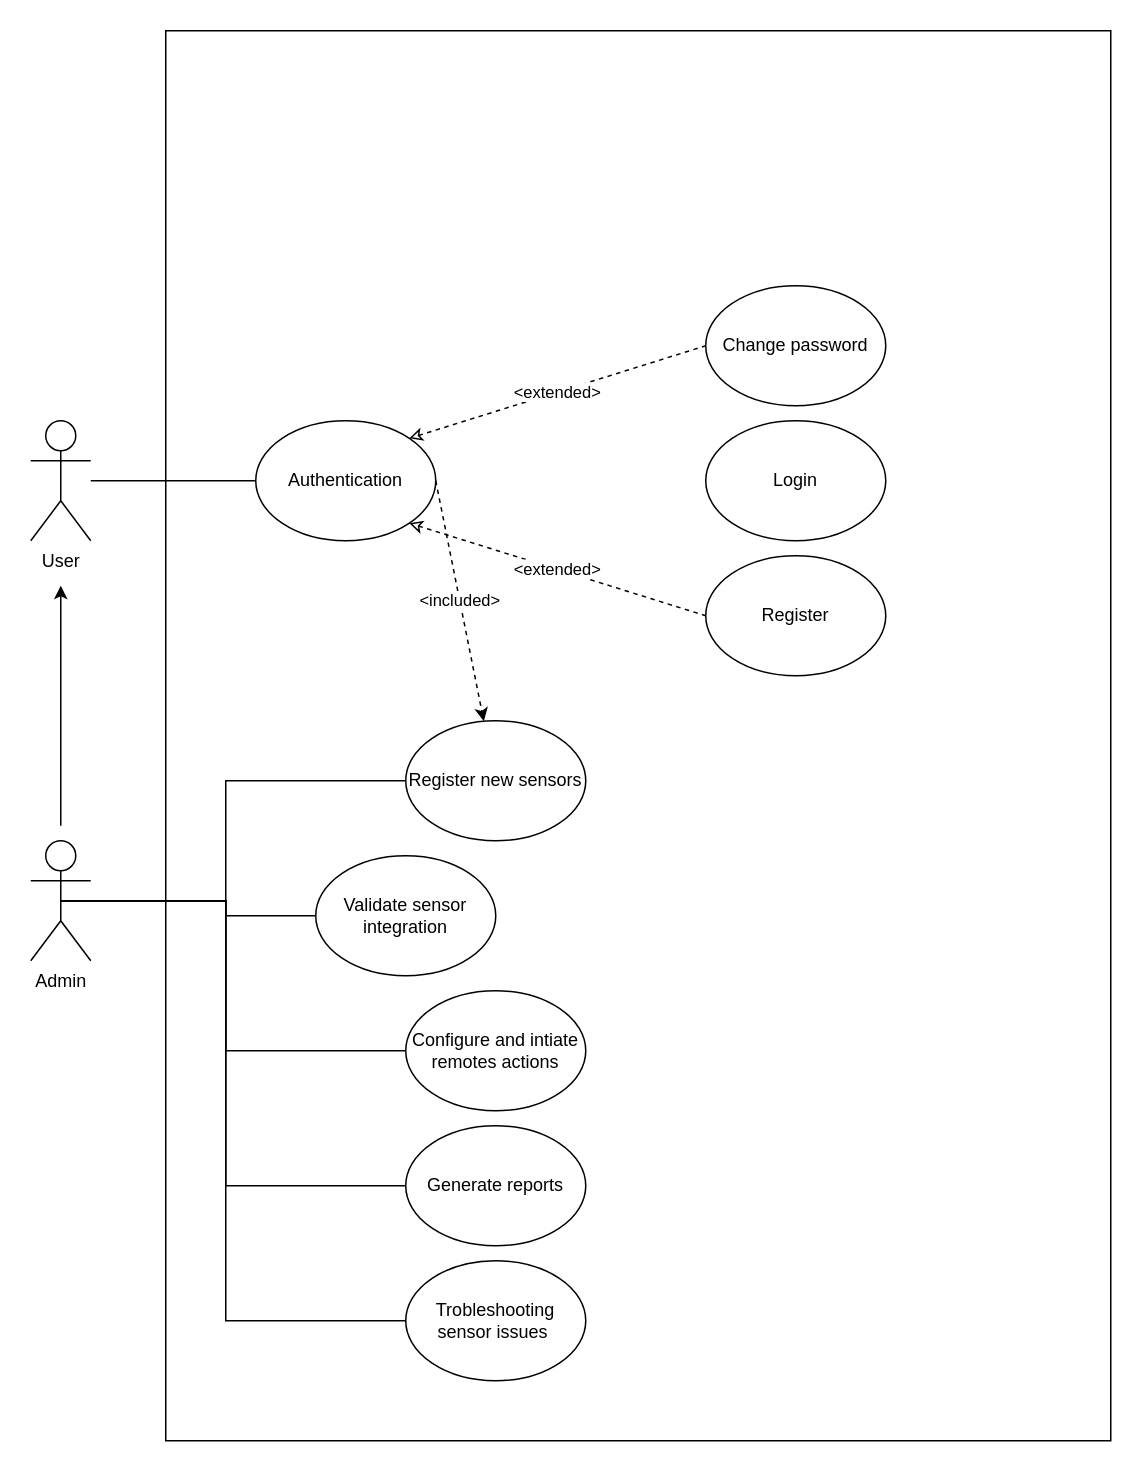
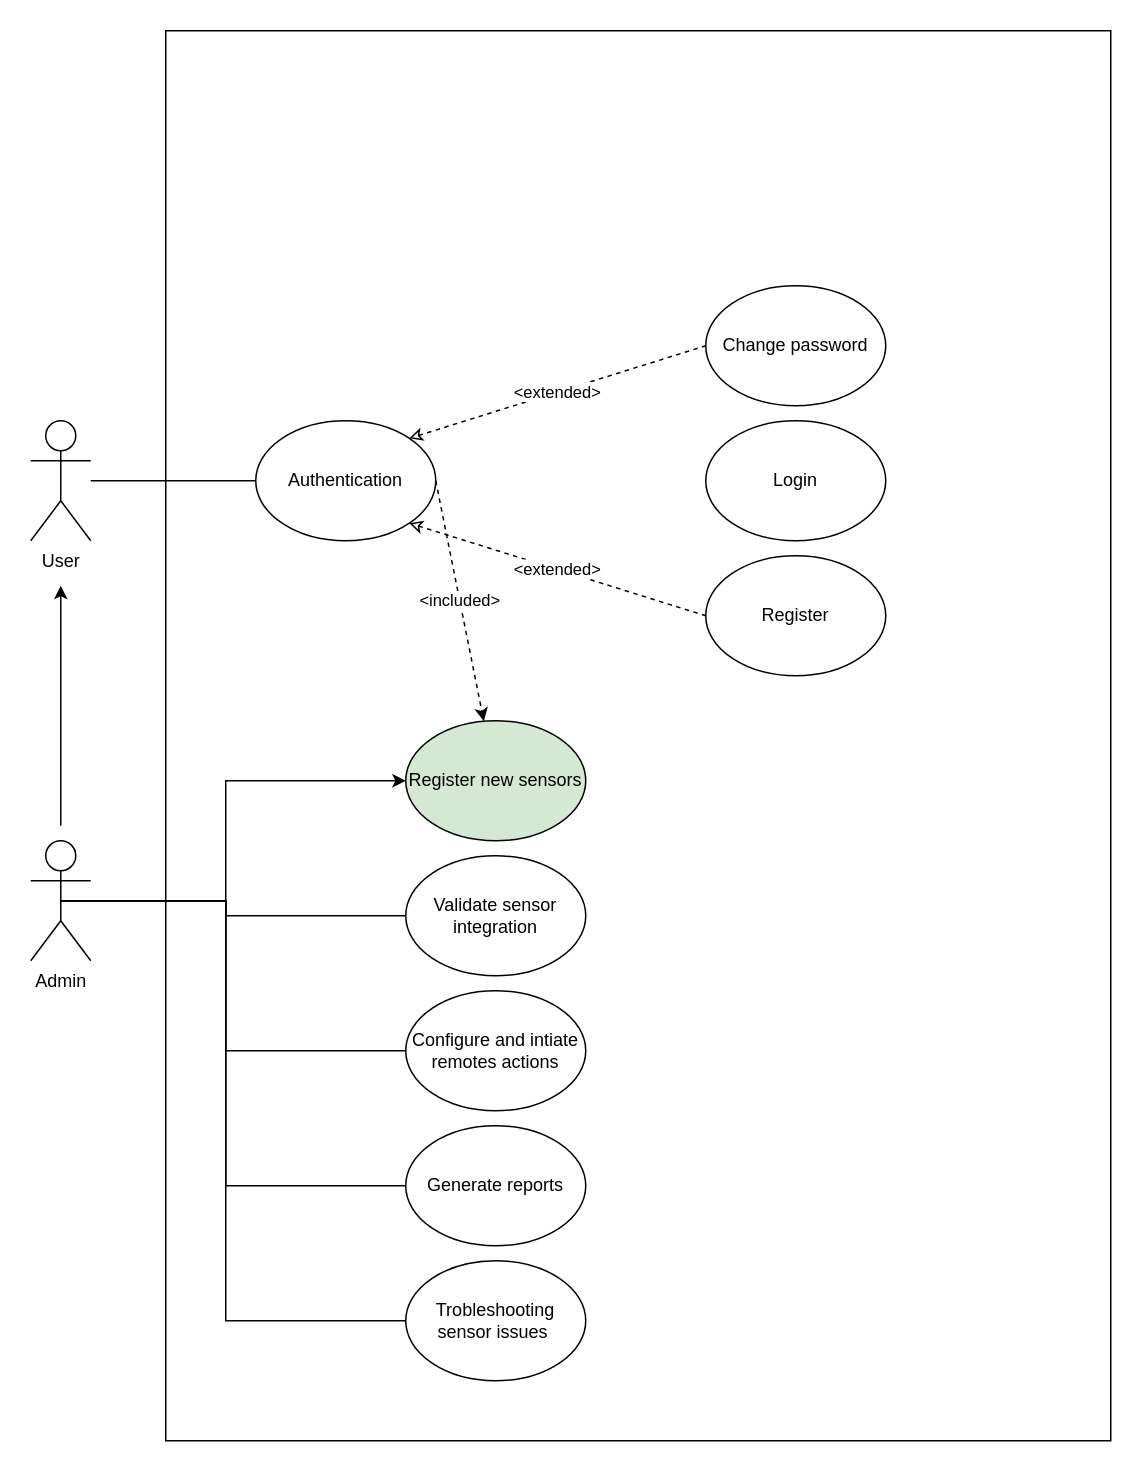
edge "Register new sensors" -- "Admin": arrowhead none -> classic
node "Register new sensors": fillcolor #ffffff -> #d5e8d4
node "Validate sensor integration": moved (406, 916) -> (496, 916)
